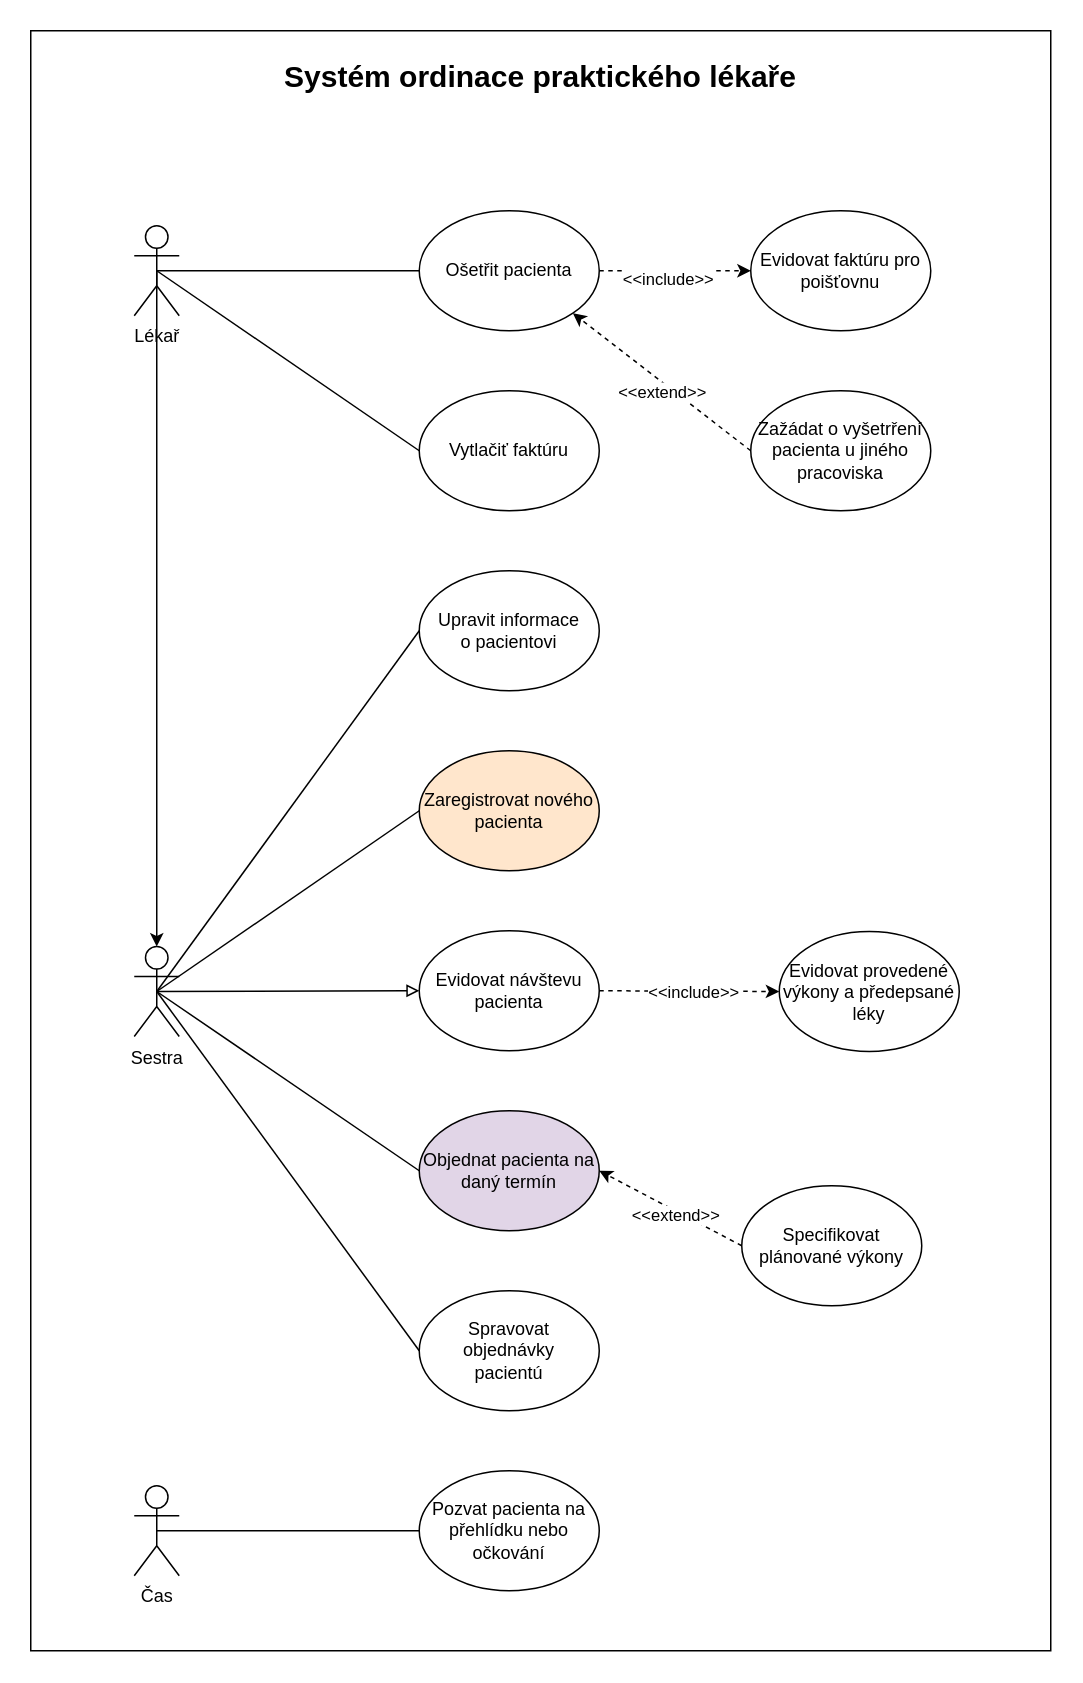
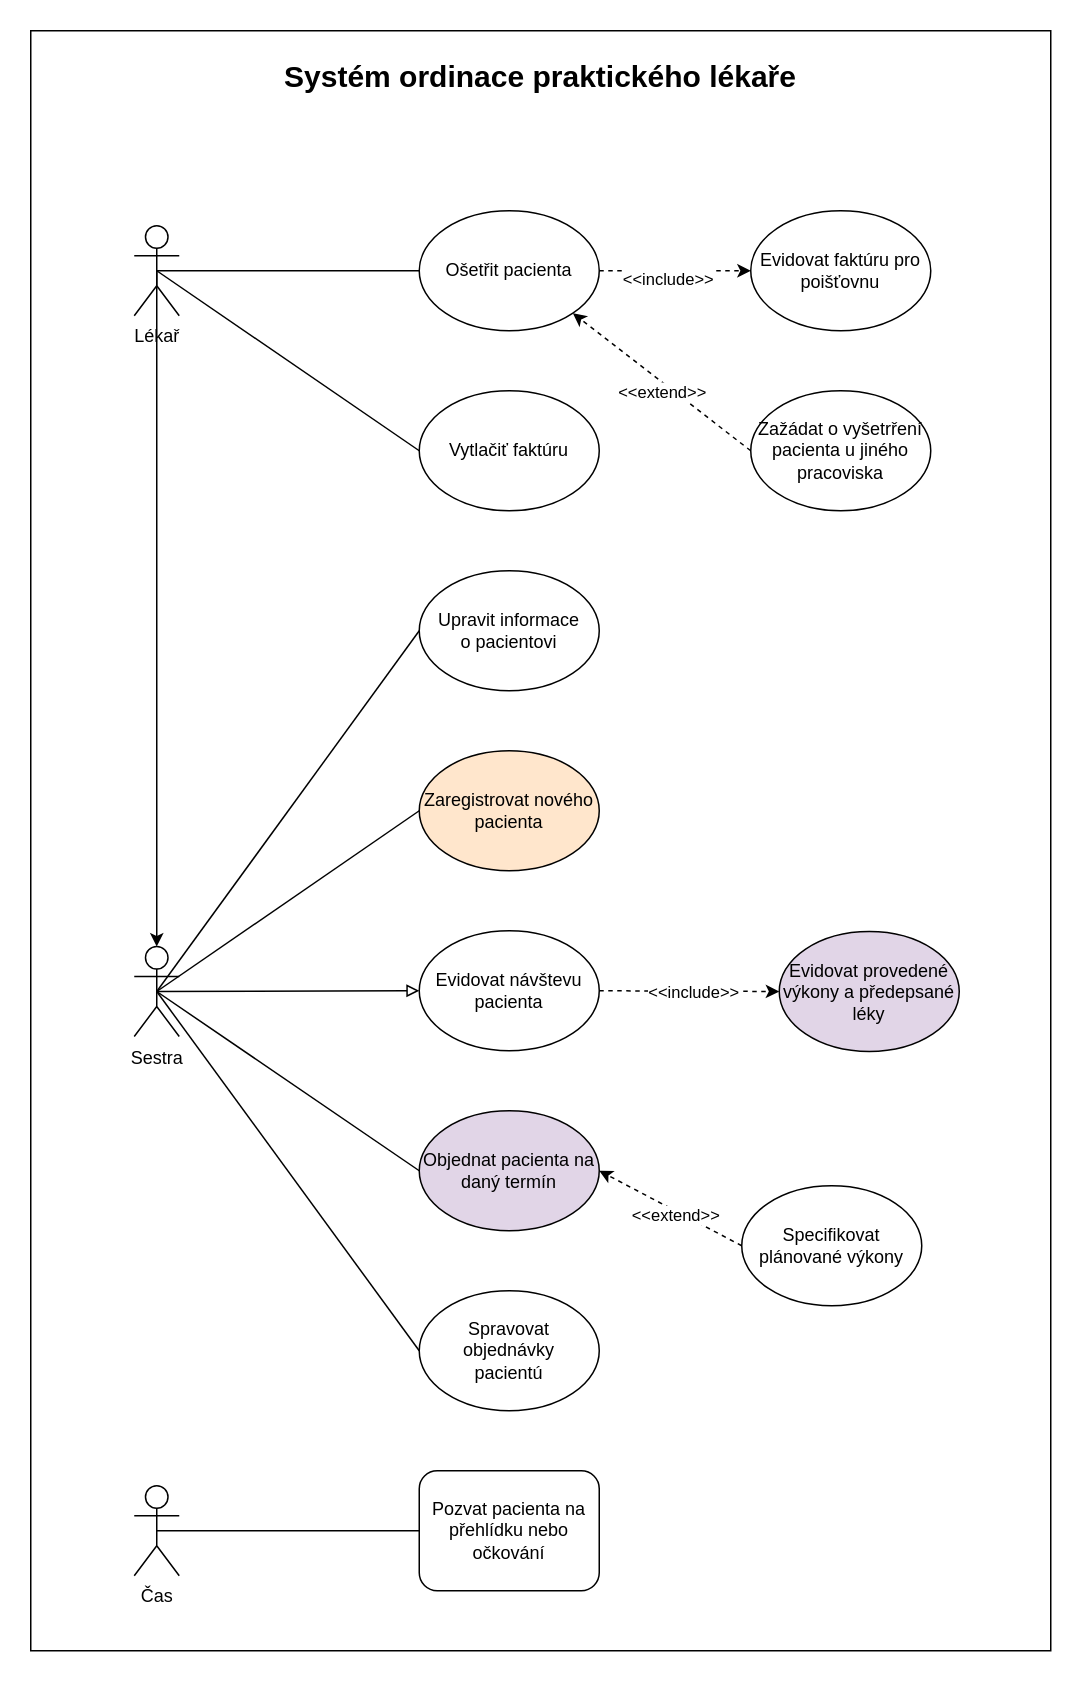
node "Evidovat provedené výkony a předepsané léky": fillcolor #ffffff -> #e1d5e7
node "Pozvat pacienta na přehlídku nebo očkování": shape ellipse -> rounded rectangle
